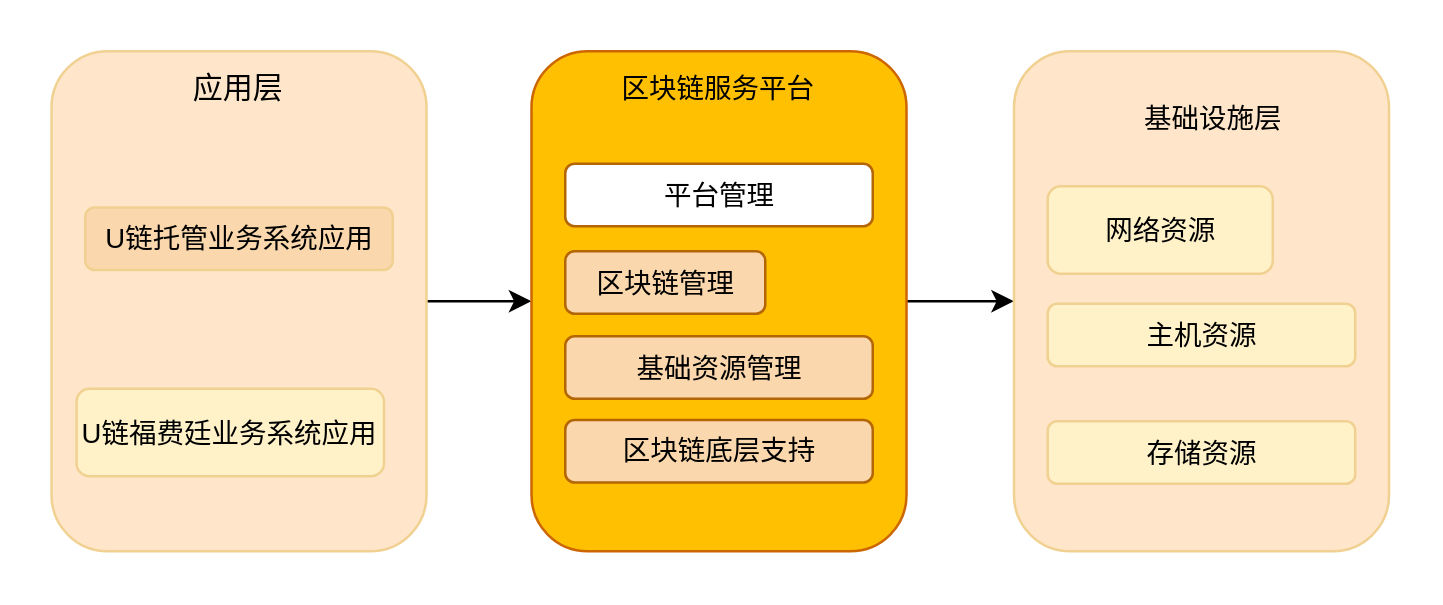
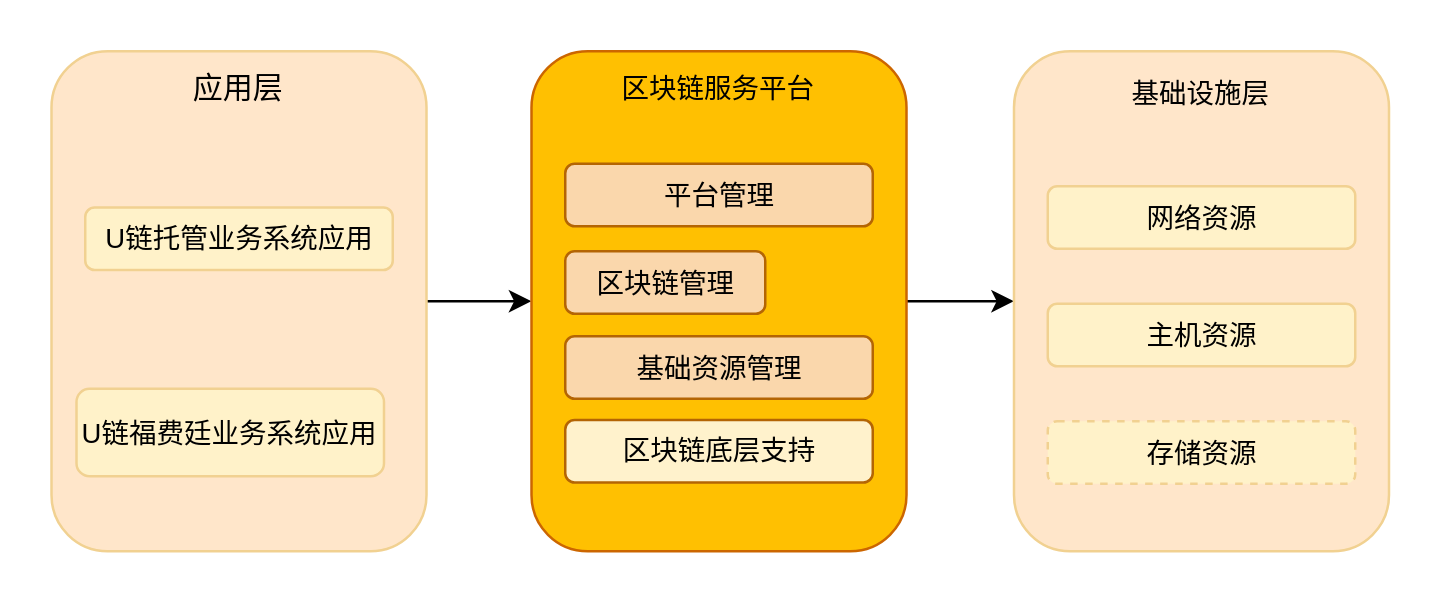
node "基础设施层": moved (1214, 119) -> (1201, 94)
node "平台管理": fillcolor #ffffff -> #fad7ac
node "网络资源": size 225x88 -> 308x63
node "U链托管业务系统应用": fillcolor #fad7ac -> #fff2c9
node "区块链底层支持": fillcolor #fad7ac -> #fff2cc
node "存储资源": style solid -> dashed
